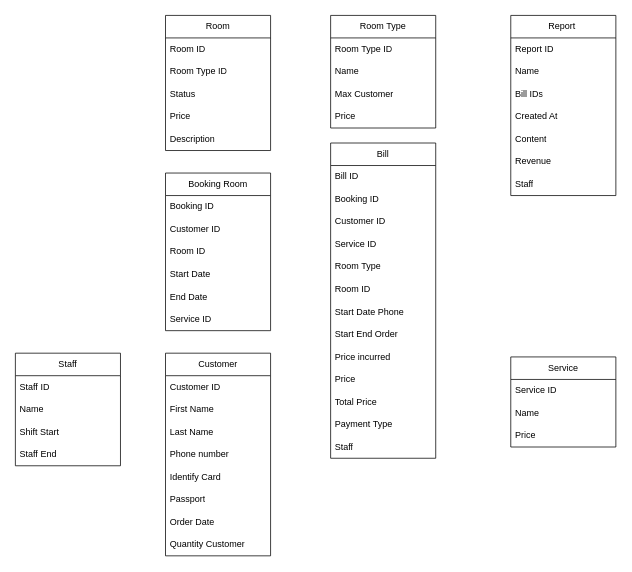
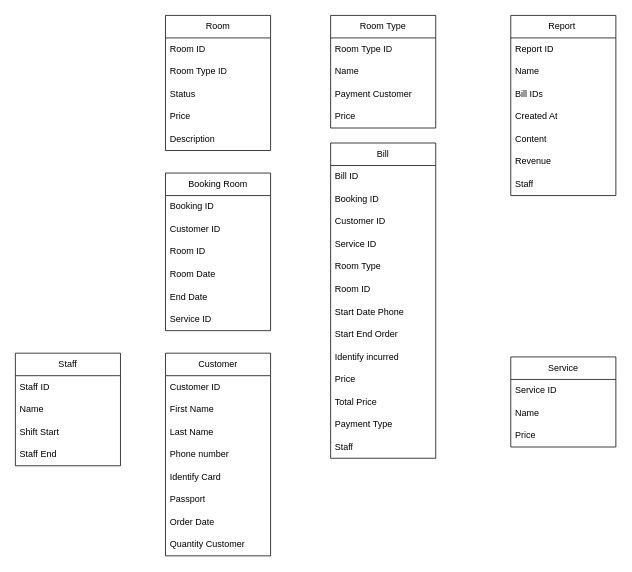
node "Max Customer": label "Max Customer" -> "Payment Customer"
node "Start Date": label "Start Date" -> "Room Date"
node "Price incurred": label "Price incurred" -> "Identify incurred"
